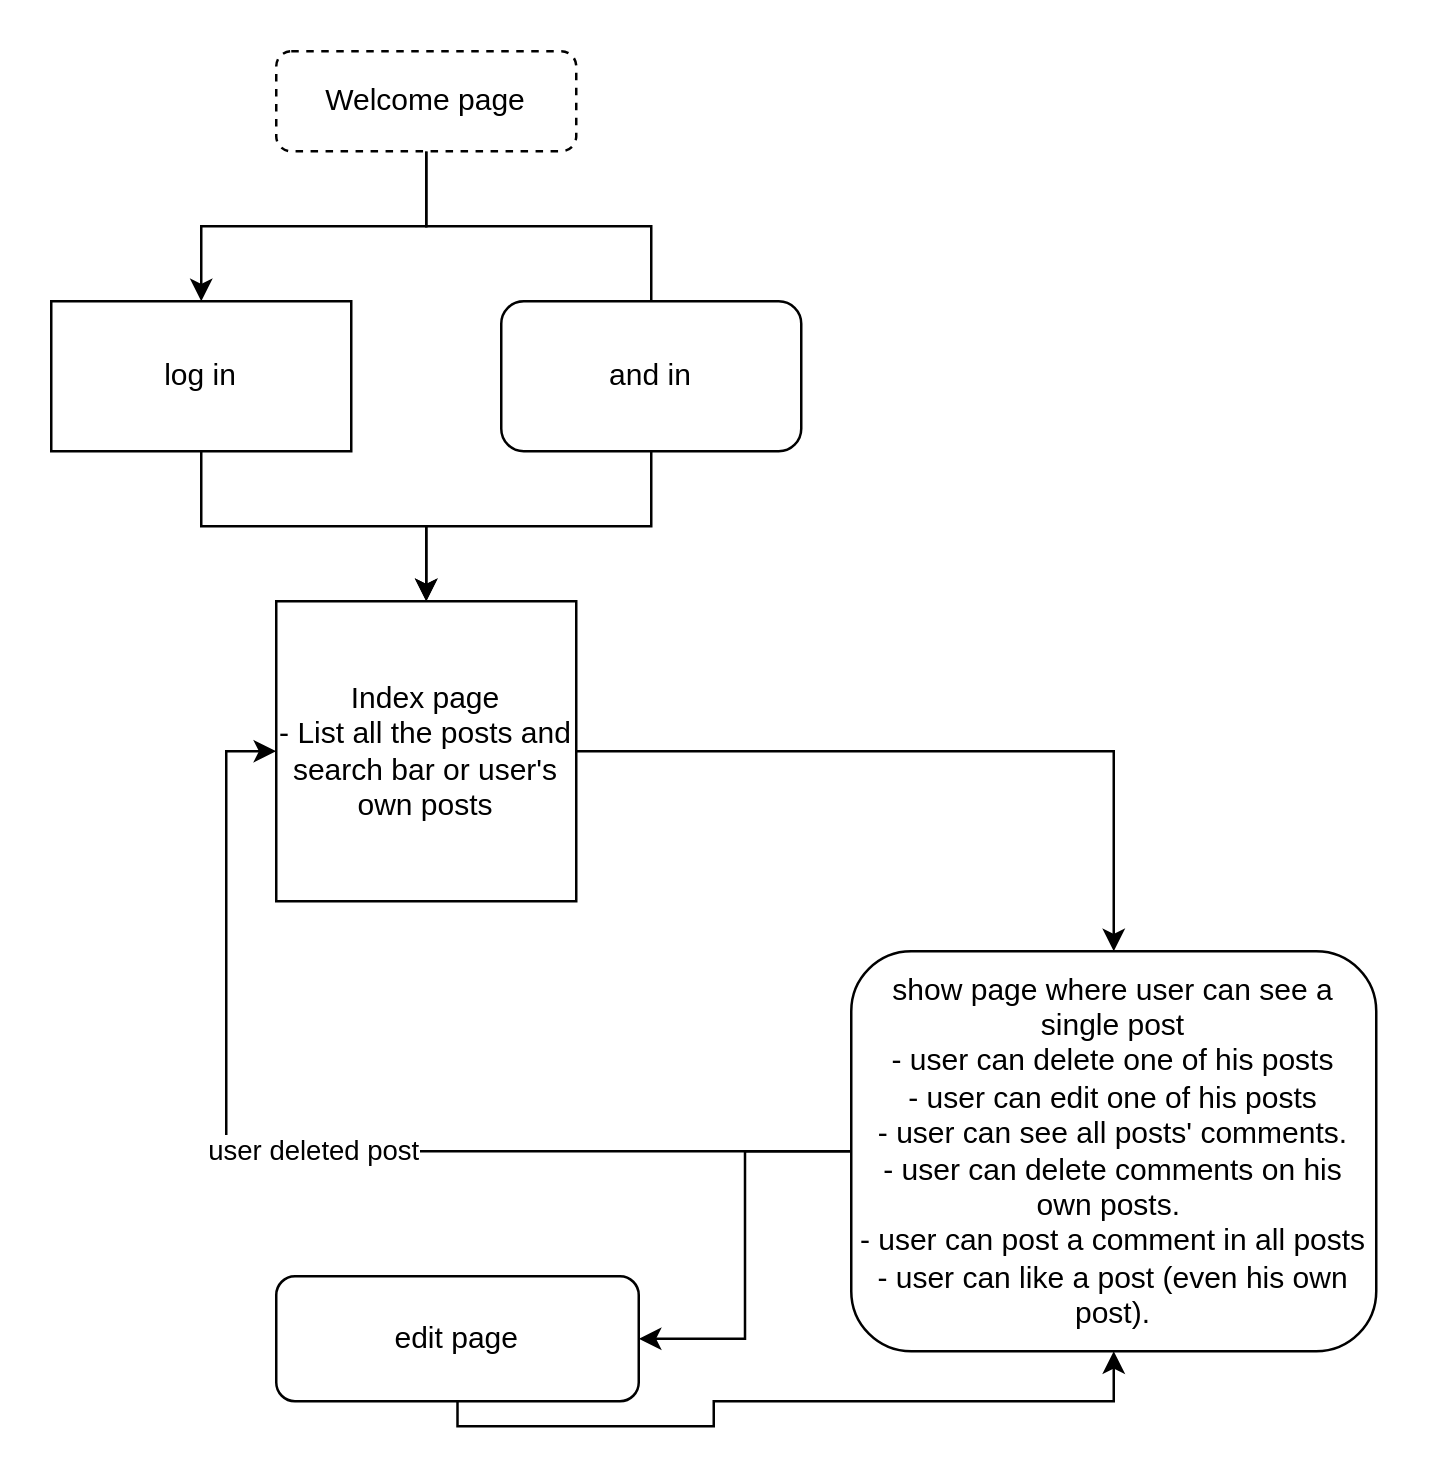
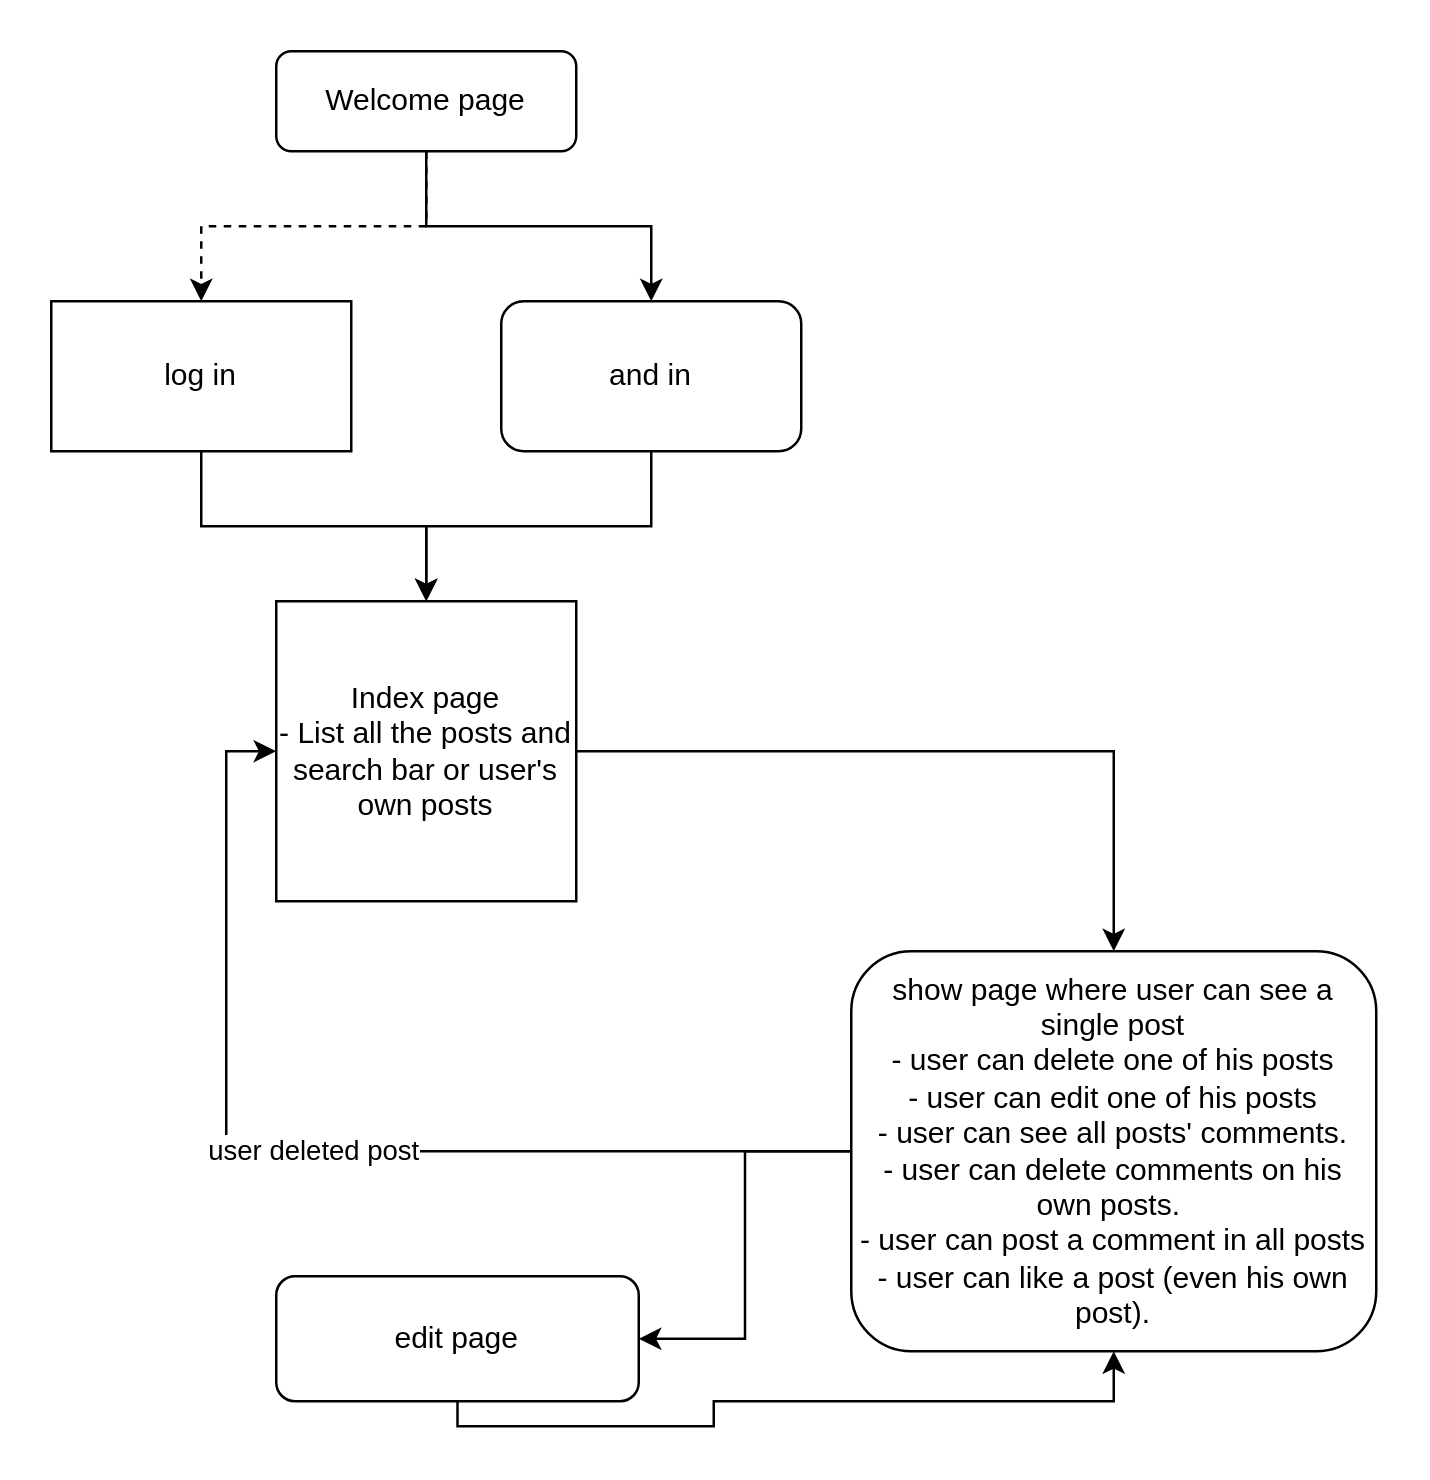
node "Welcome page": style dashed -> solid
edge "Welcome page" -> "log in": style solid -> dashed
edge "Welcome page" -- "and in": arrowhead none -> classic
